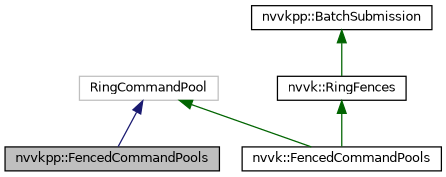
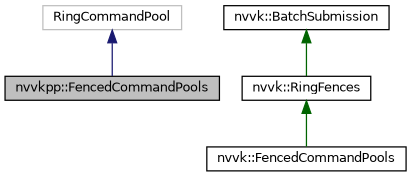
node "nvvkpp::BatchSubmission": label "nvvkpp::BatchSubmission" -> "nvvk::BatchSubmission"
edge "nvvk::FencedCommandPools" -> "RingCommandPool": removed
